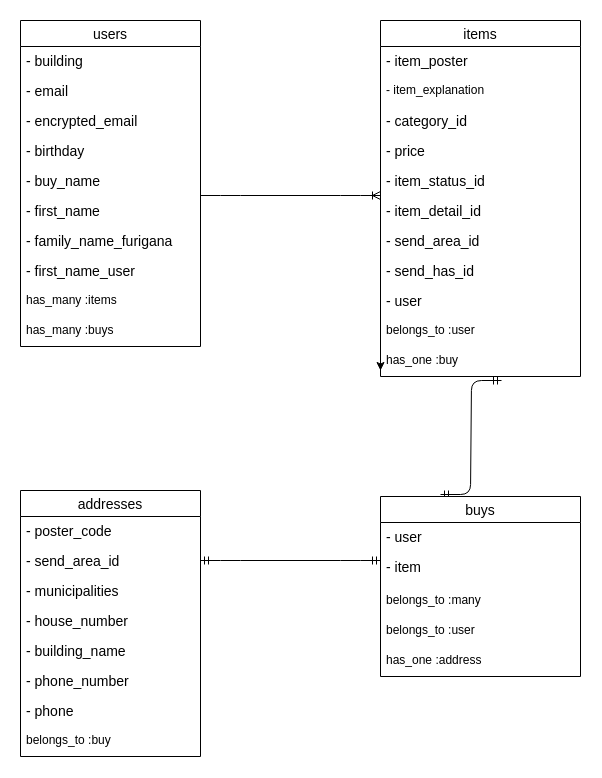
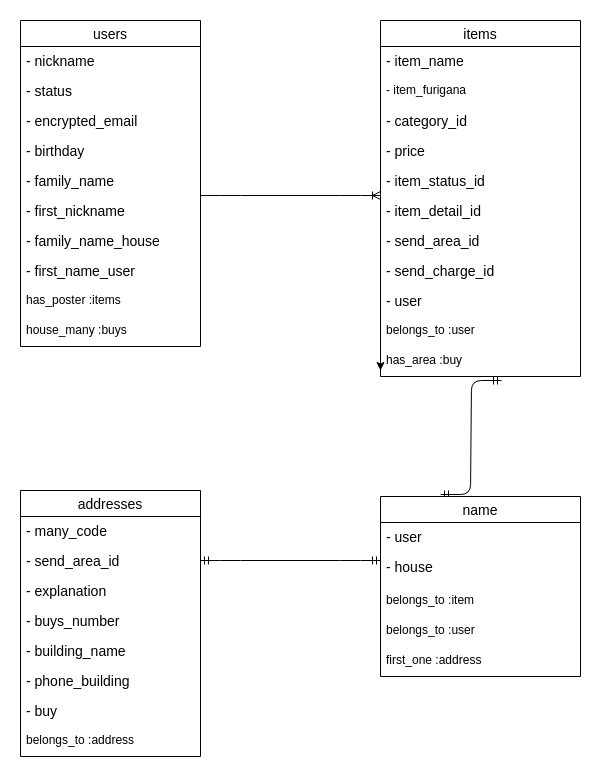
node "- building": label "- building" -> "- nickname"
node "- item_poster": label "- item_poster" -> "- item_name"
node "- item_explanation": label "- item_explanation" -> "- item_furigana"
node "- email": label "- email" -> "- status"
node "- buy_name": label "- buy_name" -> "- family_name"
node "- first_name": label "- first_name" -> "- first_nickname"
node "- family_name_furigana": label "- family_name_furigana" -> "- family_name_house"
node "- send_has_id": label "- send_has_id" -> "- send_charge_id"
node "has_many :items": label "has_many :items" -> "has_poster :items"
node "has_many :buys": label "has_many :buys" -> "house_many :buys"
node "has_one :buy": label "has_one :buy" -> "has_area :buy"
node "buys": label "buys" -> "name"
node "- poster_code": label "- poster_code" -> "- many_code"
node "- item": label "- item" -> "- house"
node "- municipalities": label "- municipalities" -> "- explanation"
node "belongs_to :many": label "belongs_to :many" -> "belongs_to :item"
node "- house_number": label "- house_number" -> "- buys_number"
node "has_one :address": label "has_one :address" -> "first_one :address"
node "- phone_number": label "- phone_number" -> "- phone_building"
node "- phone": label "- phone" -> "- buy"
node "belongs_to :buy": label "belongs_to :buy" -> "belongs_to :address"
